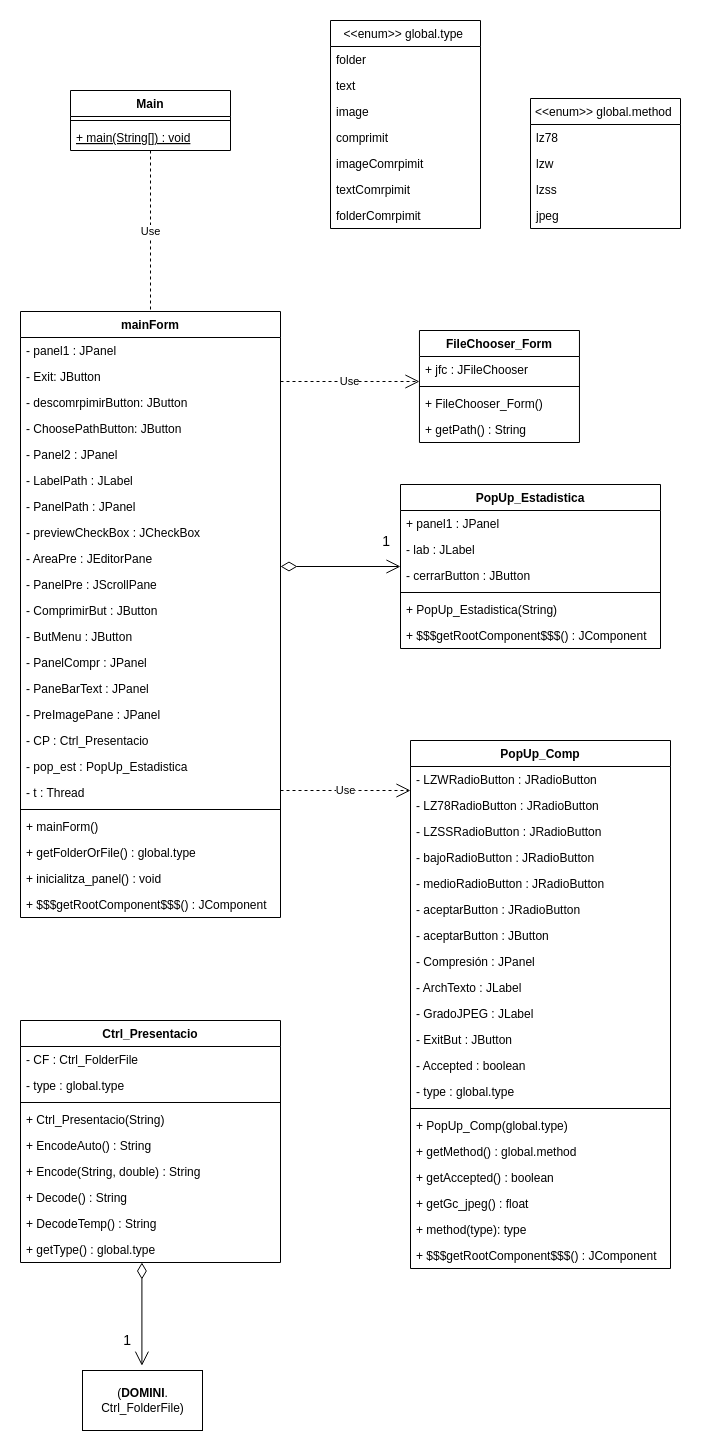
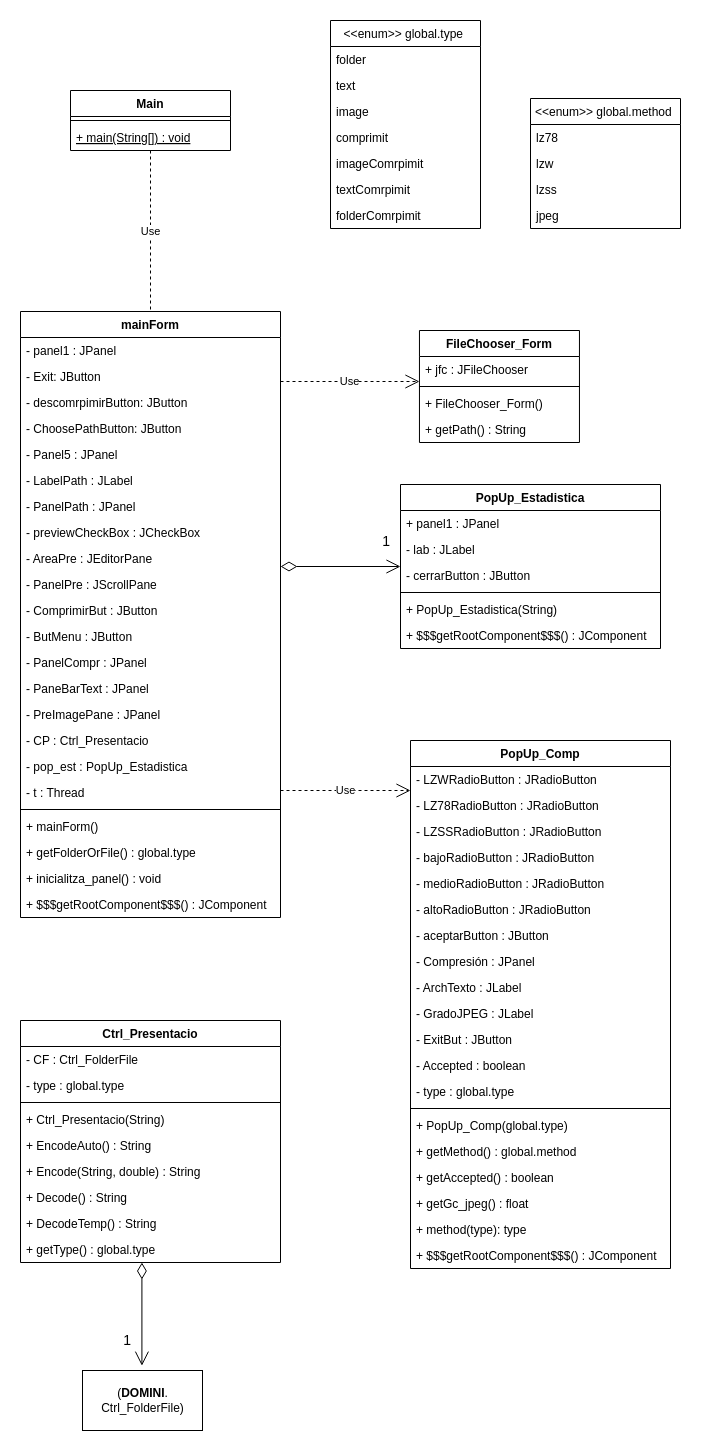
node "- Panel2 : JPanel": label "- Panel2 : JPanel" -> "- Panel5 : JPanel"
node "- aceptarButton : JRadioButton": label "- aceptarButton : JRadioButton" -> "- altoRadioButton : JRadioButton"
